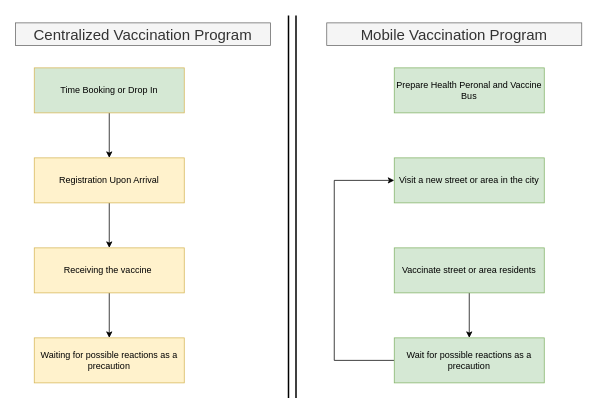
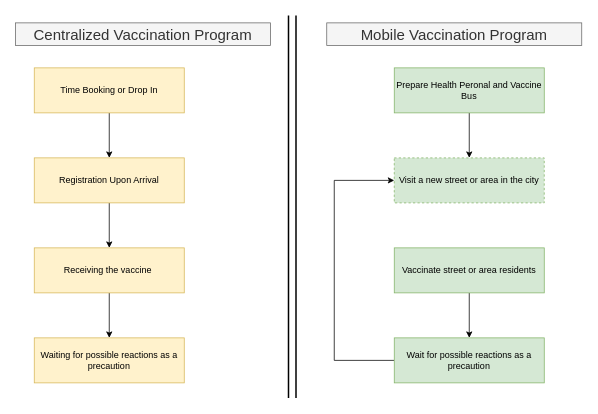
node "Time Booking or Drop In": fillcolor #d5e8d4 -> #fff2cc
edge "Prepare Health Peronal and Vaccine Bus" -> "Visit a new street or area in the city": added
node "Visit a new street or area in the city": style solid -> dashed
